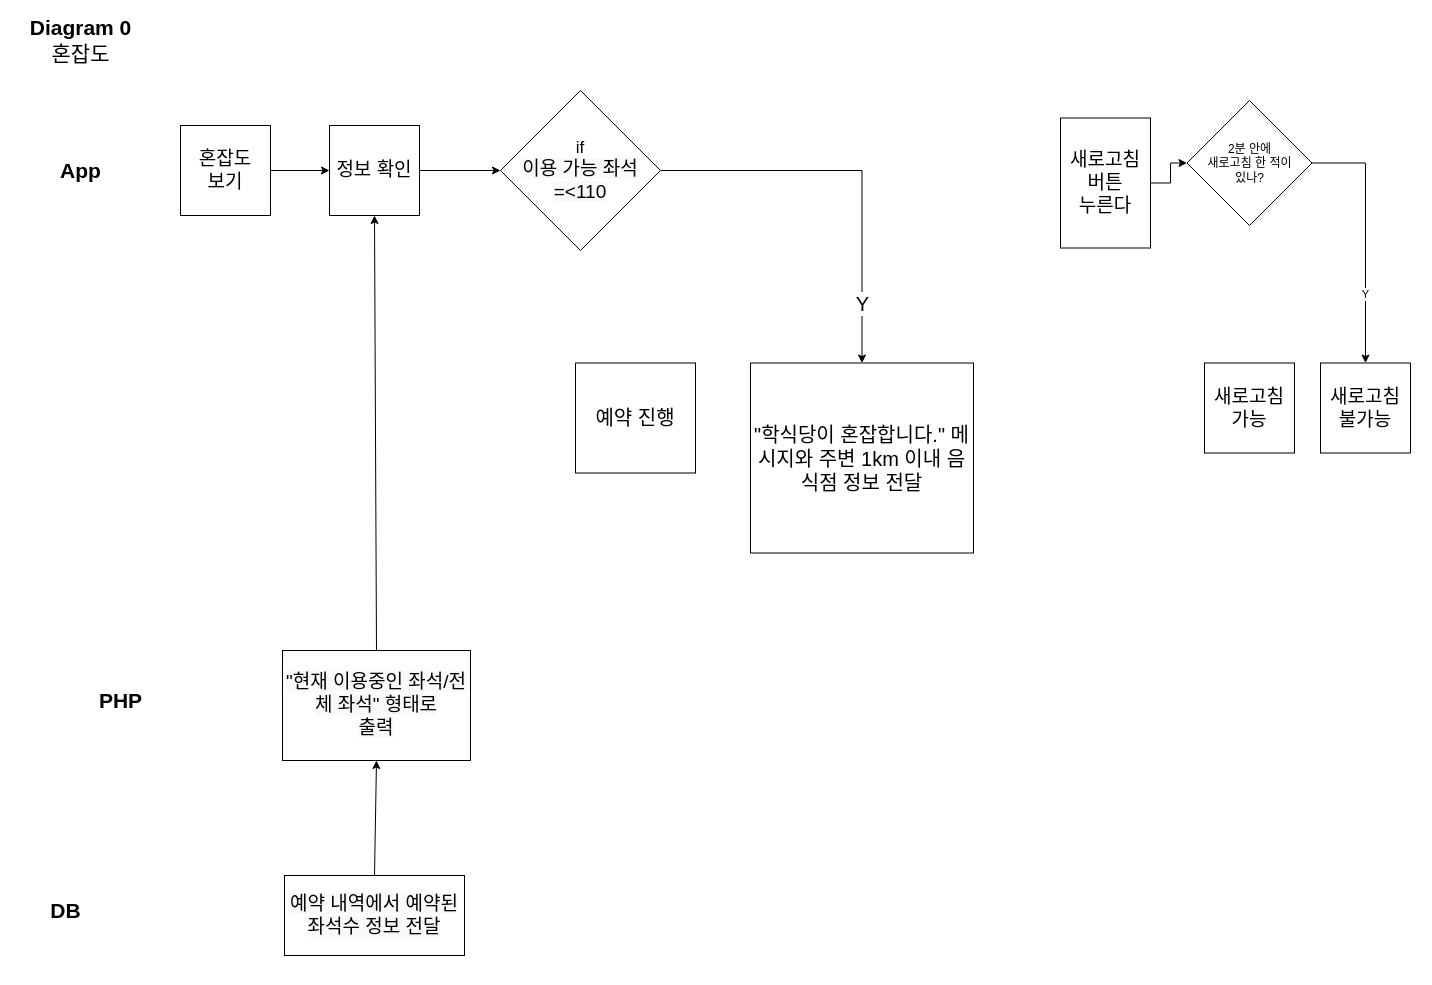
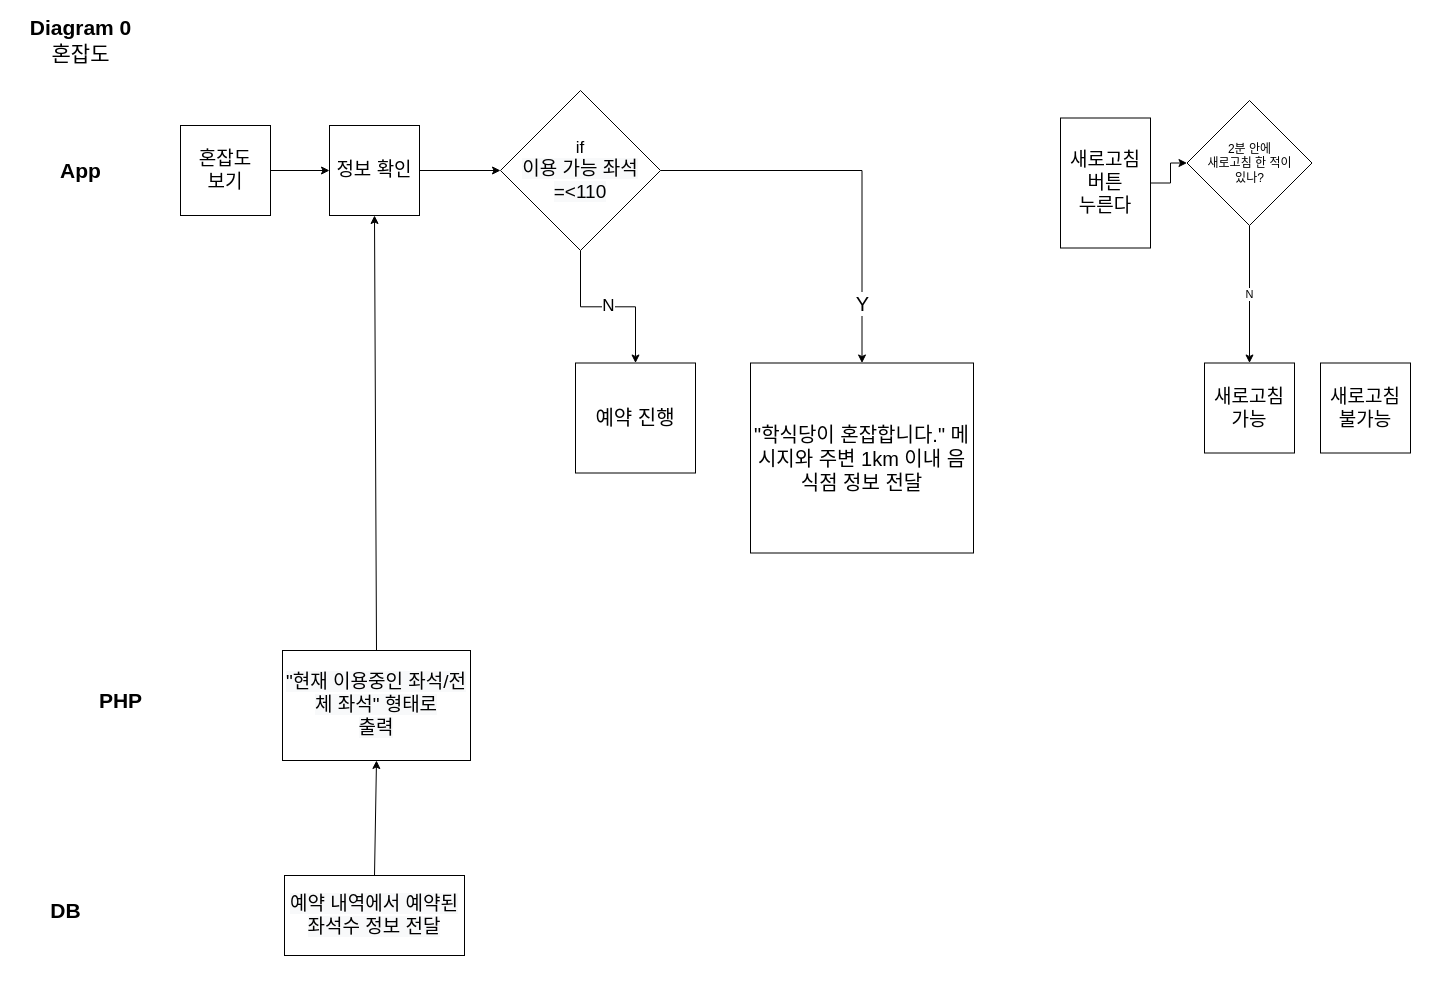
edge "2분 안에 새로고침 한 적이 있나?" -> "새로고침 불가능": removed, label "Y"
edge "2분 안에 새로고침 한 적이 있나?" -> "새로고침 가능": added, label "N"
edge "if 이용 가능 좌석 =<110" -> "예약 진행": added, label "N"
